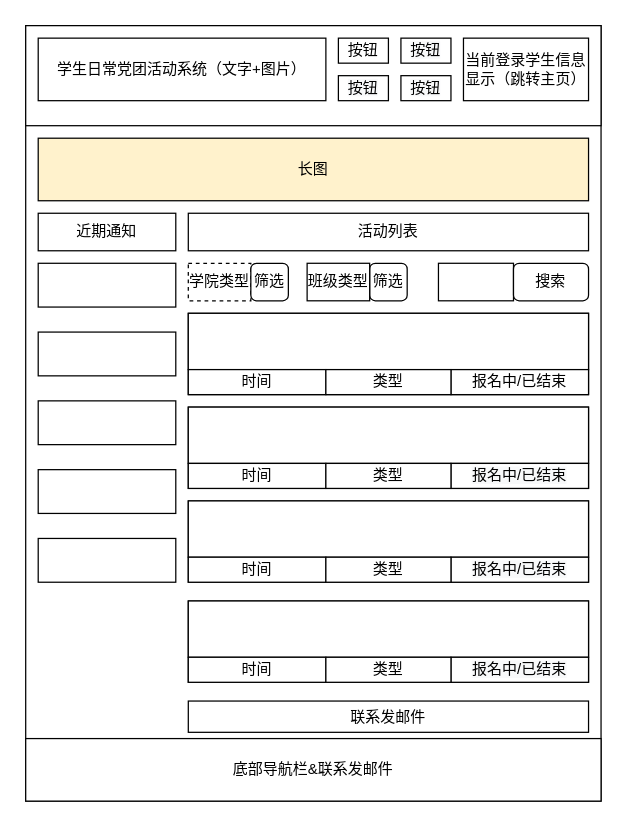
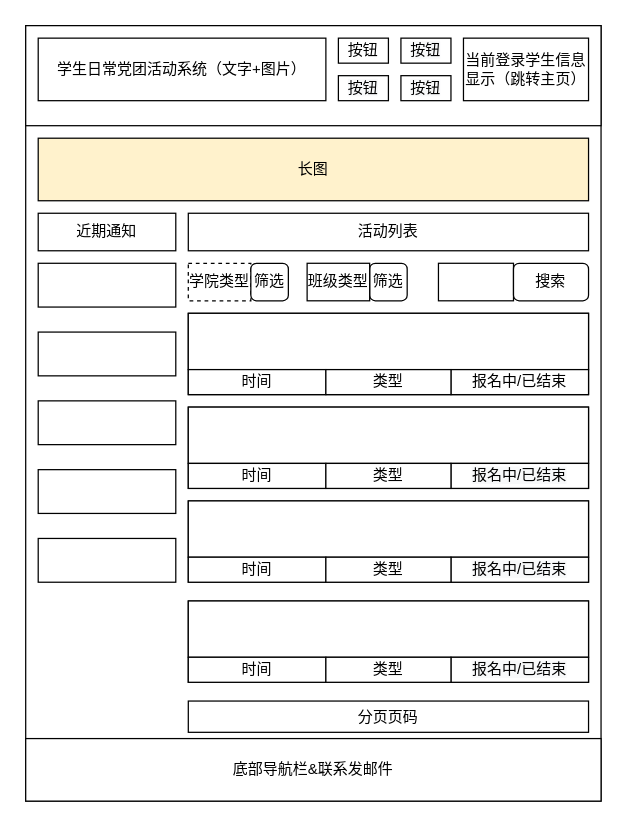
node "联系发邮件": label "联系发邮件" -> "分页页码"
